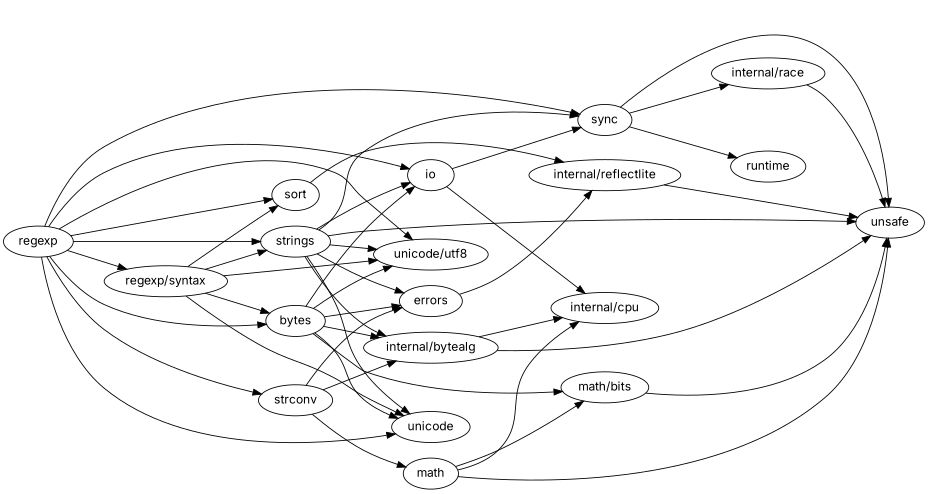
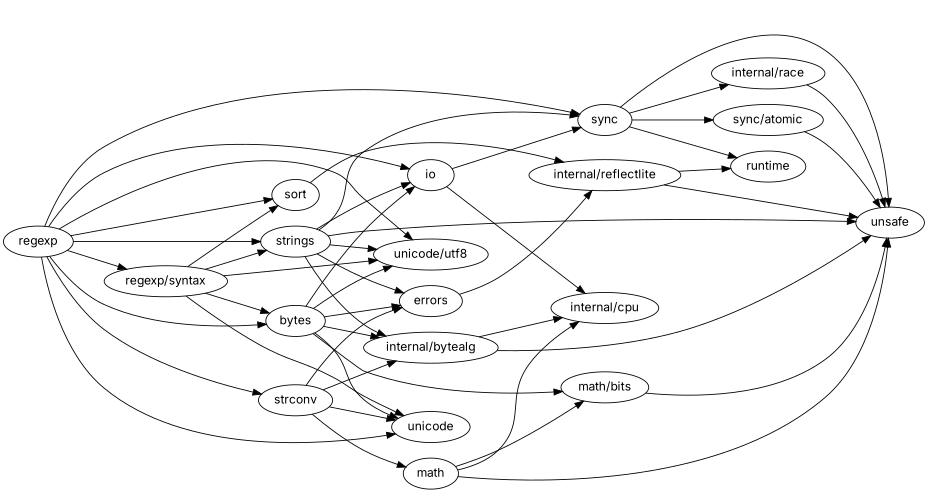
node "sync/atomic": added
edge "internal/reflectlite" -> "runtime": added
edge "strings" -> "unicode": now "strconv" -> "unicode"
